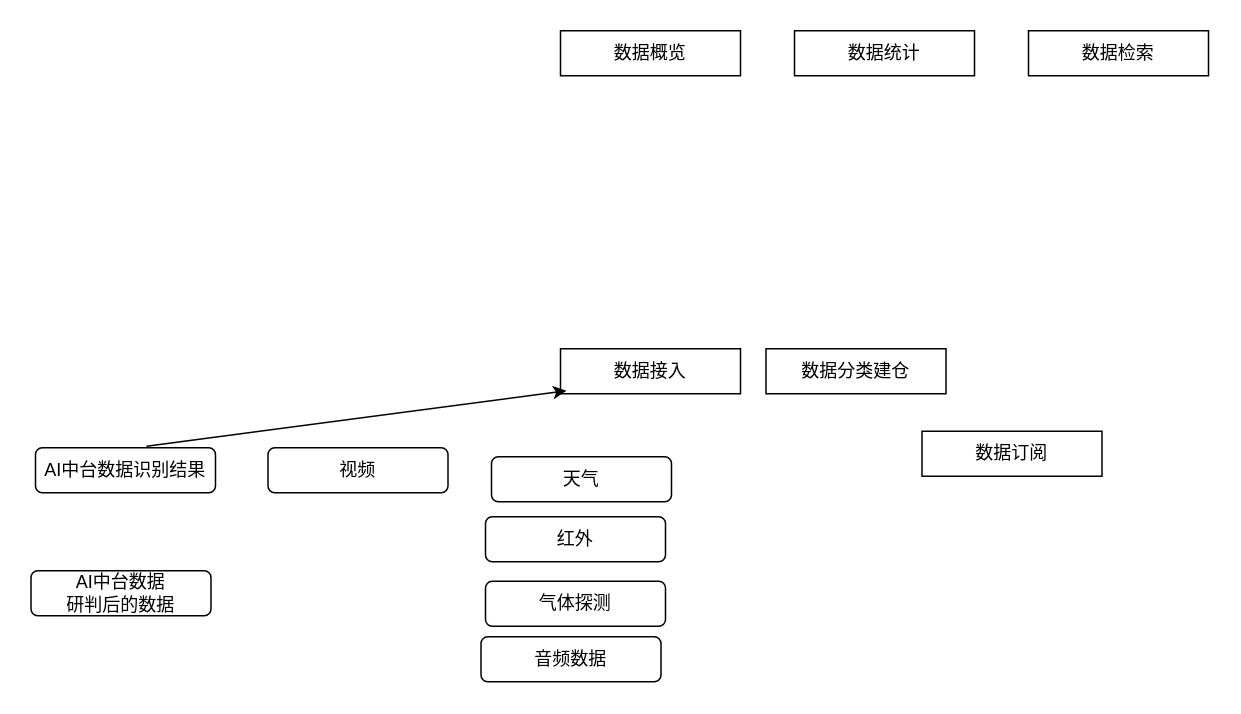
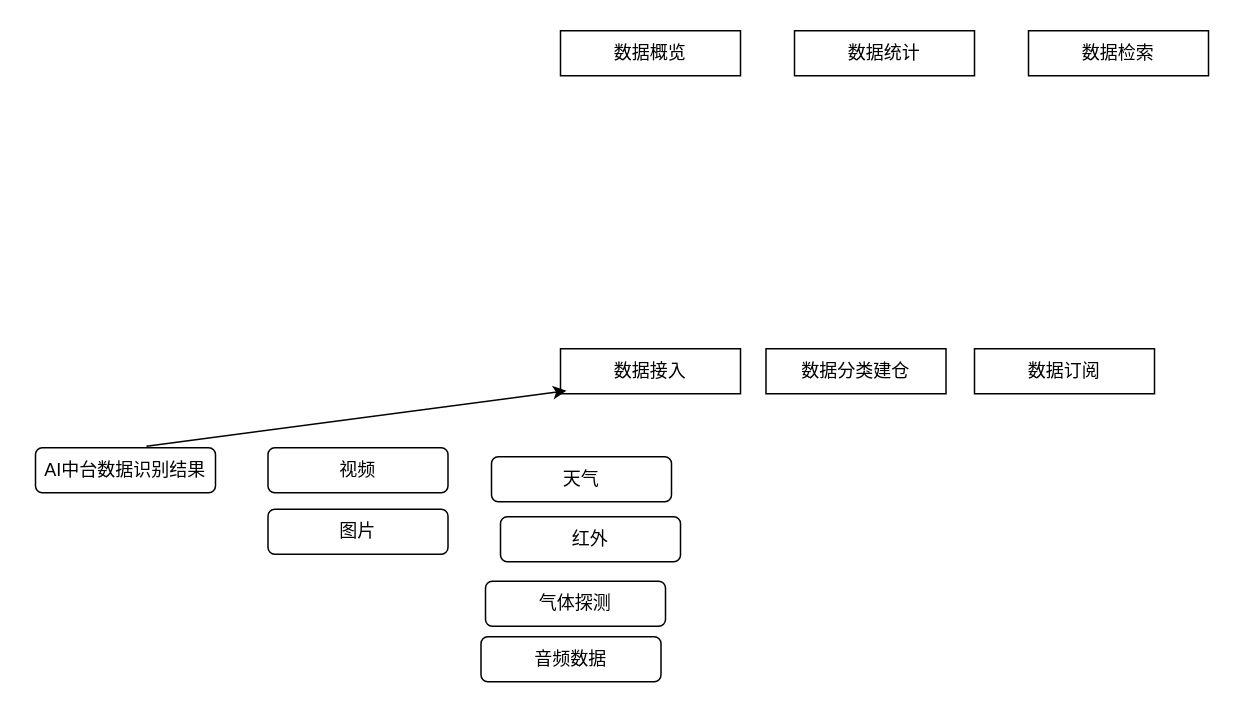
node "数据订阅": moved (1012, 454) -> (1064, 371)
node "图片": added
node "红外": moved (575, 539) -> (590, 539)
node "AI中台数据 研判后的数据": removed
